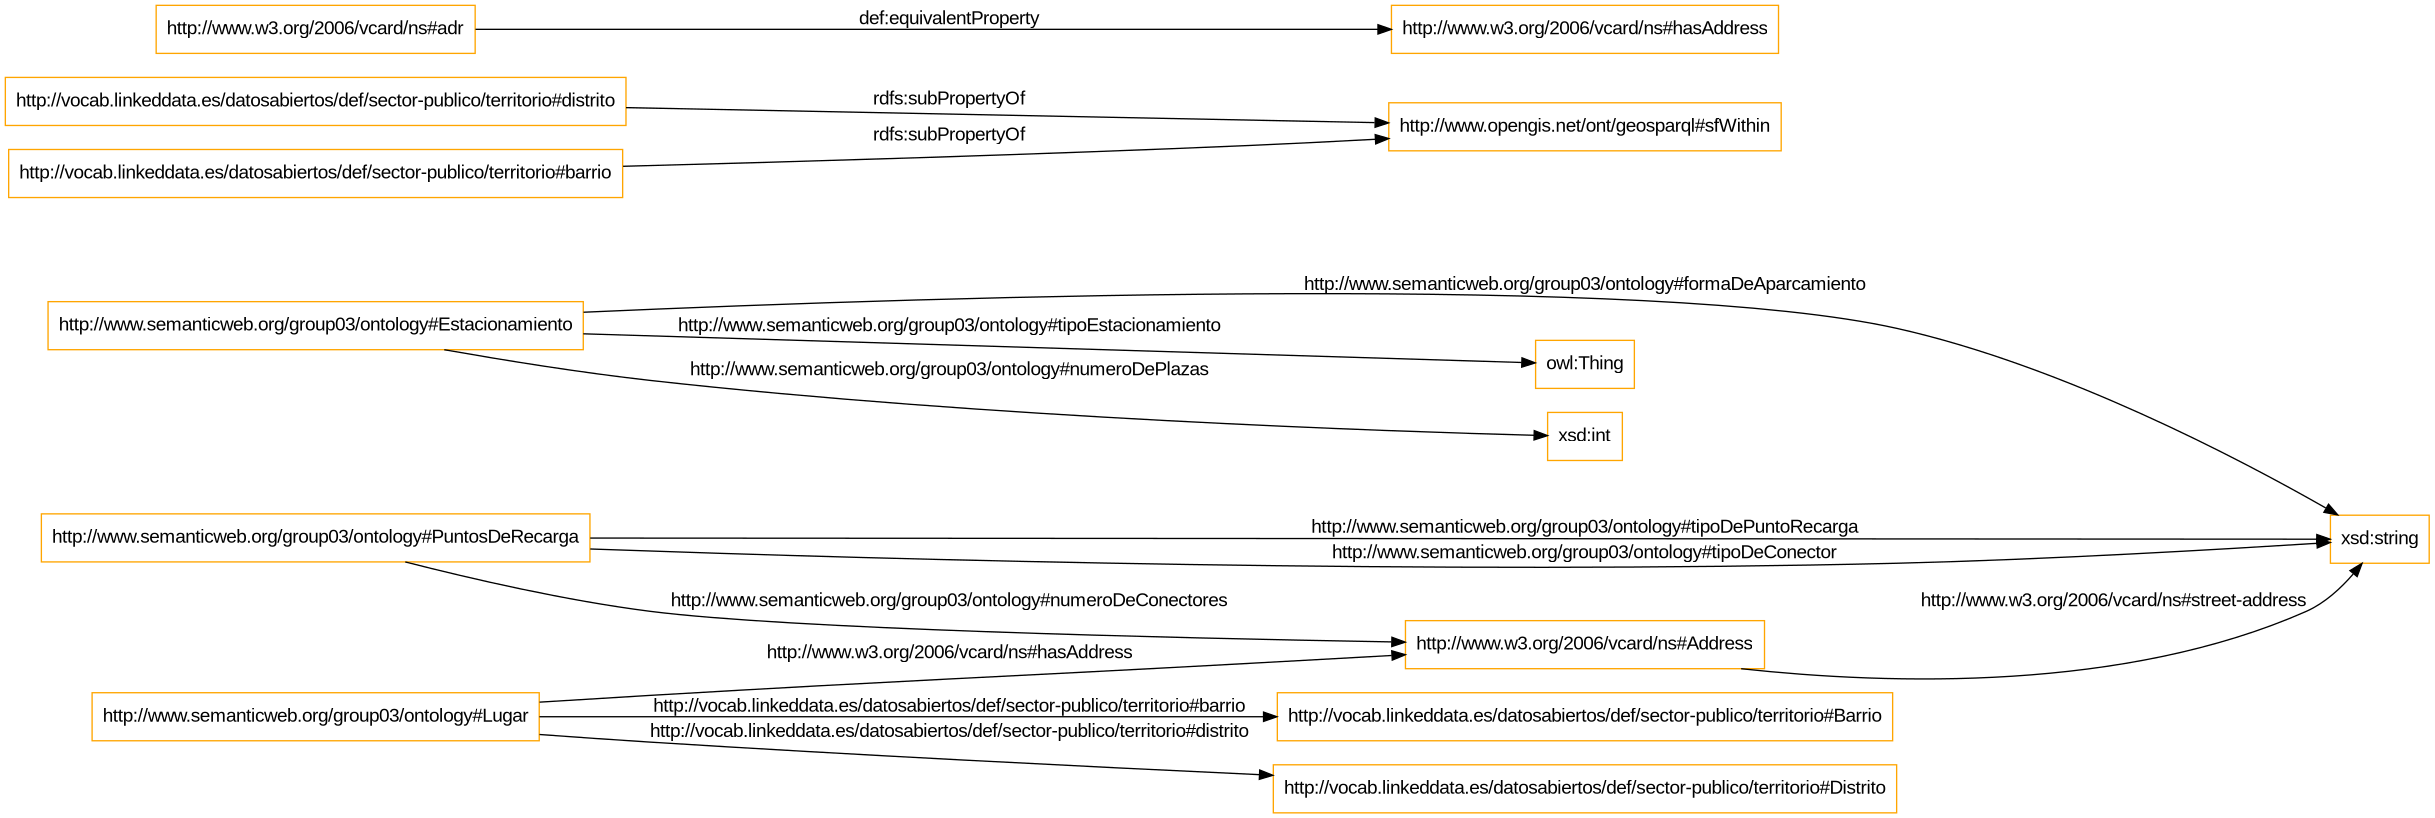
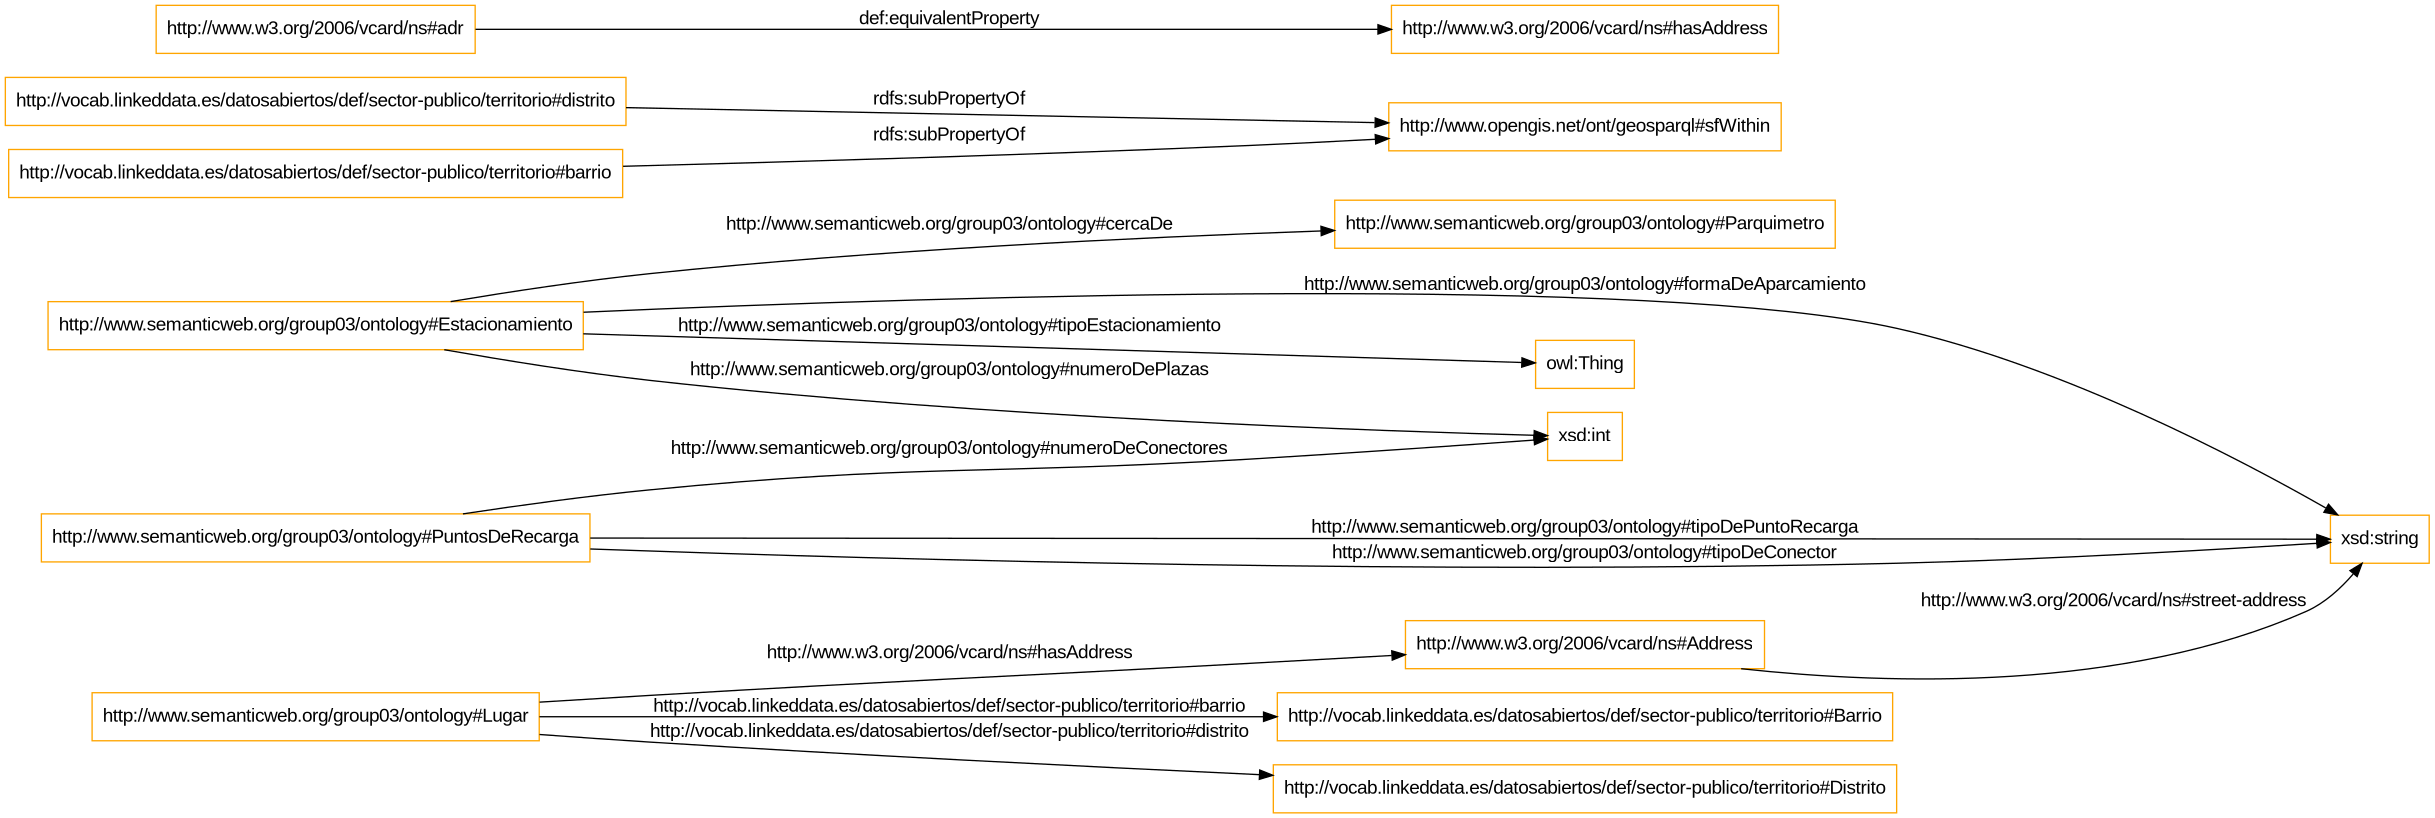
node "http://www.semanticweb.org/group03/ontology#Parquimetro": added
edge "http://www.semanticweb.org/group03/ontology#PuntosDeRecarga" -> "http://www.w3.org/2006/vcard/ns#Address": now "http://www.semanticweb.org/group03/ontology#PuntosDeRecarga" -> "xsd:int"
